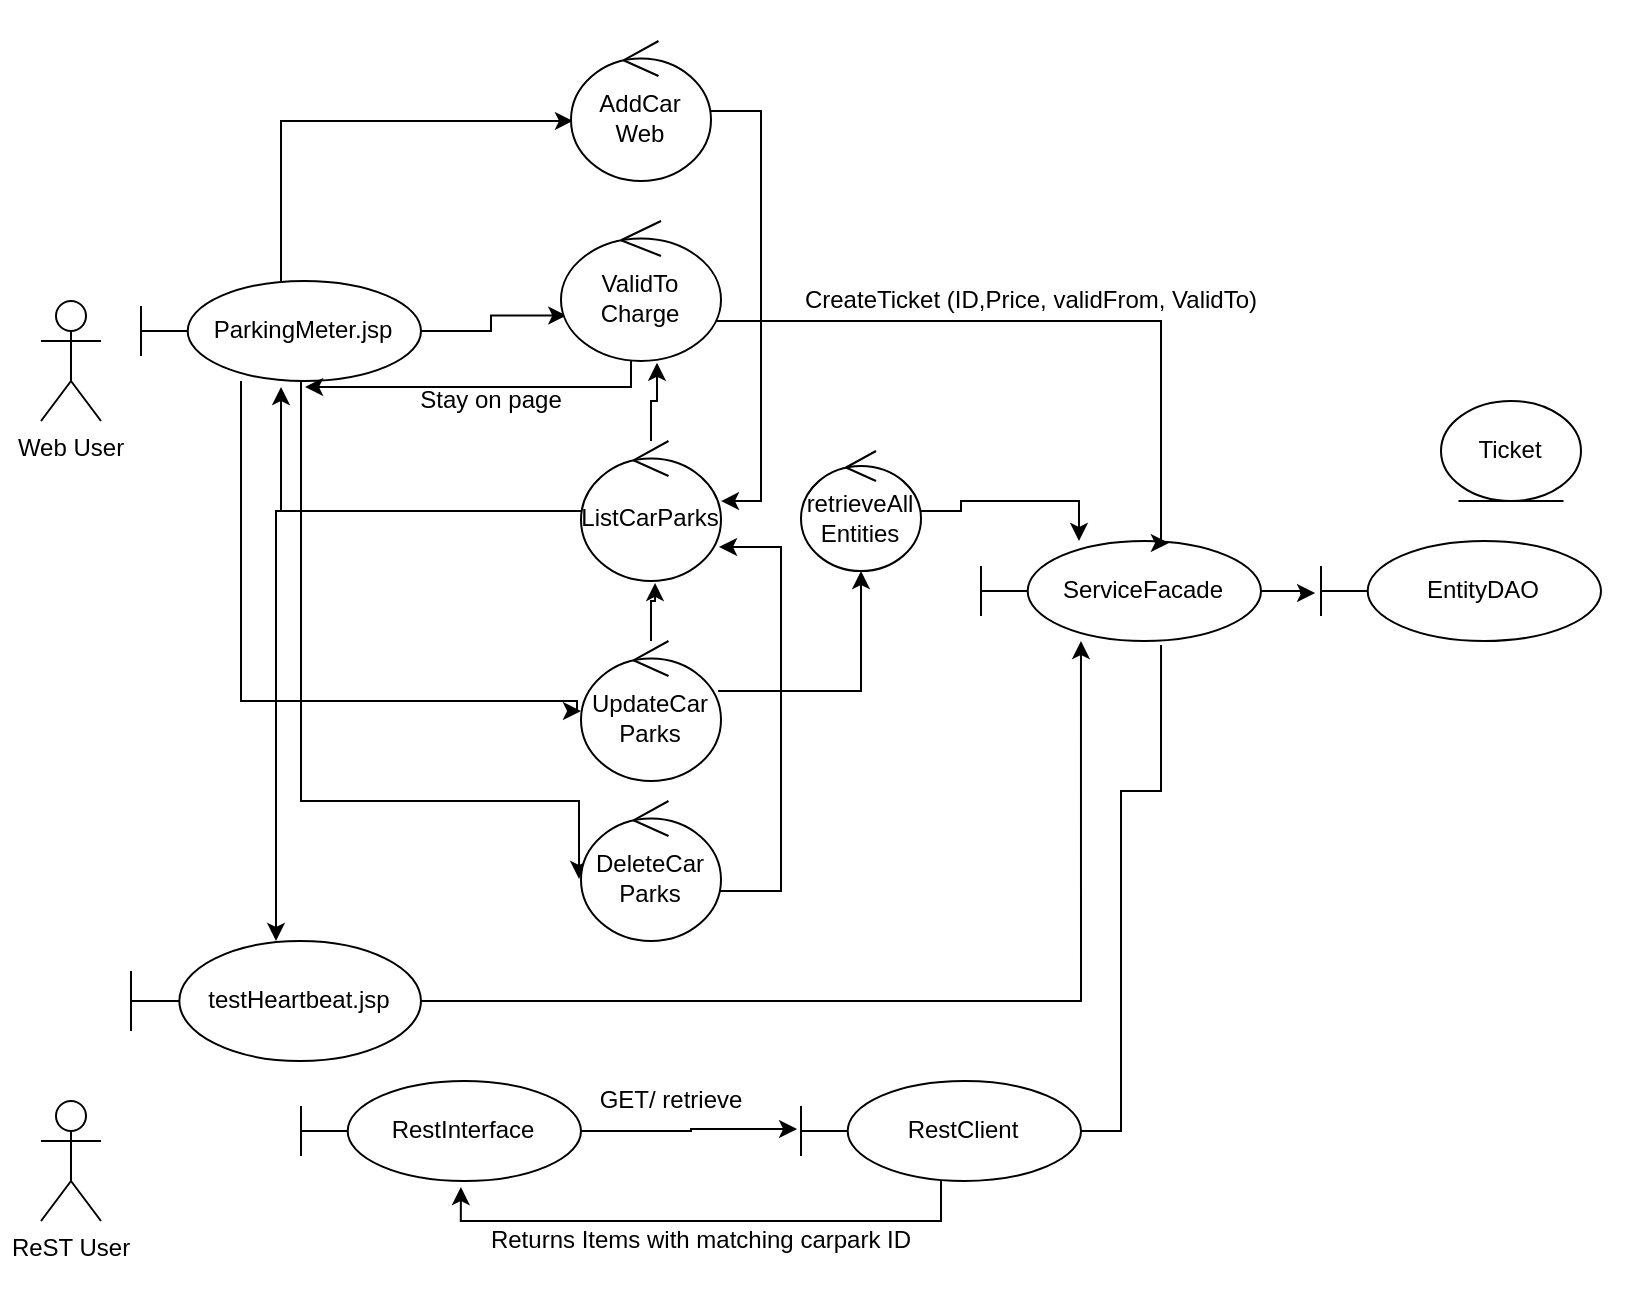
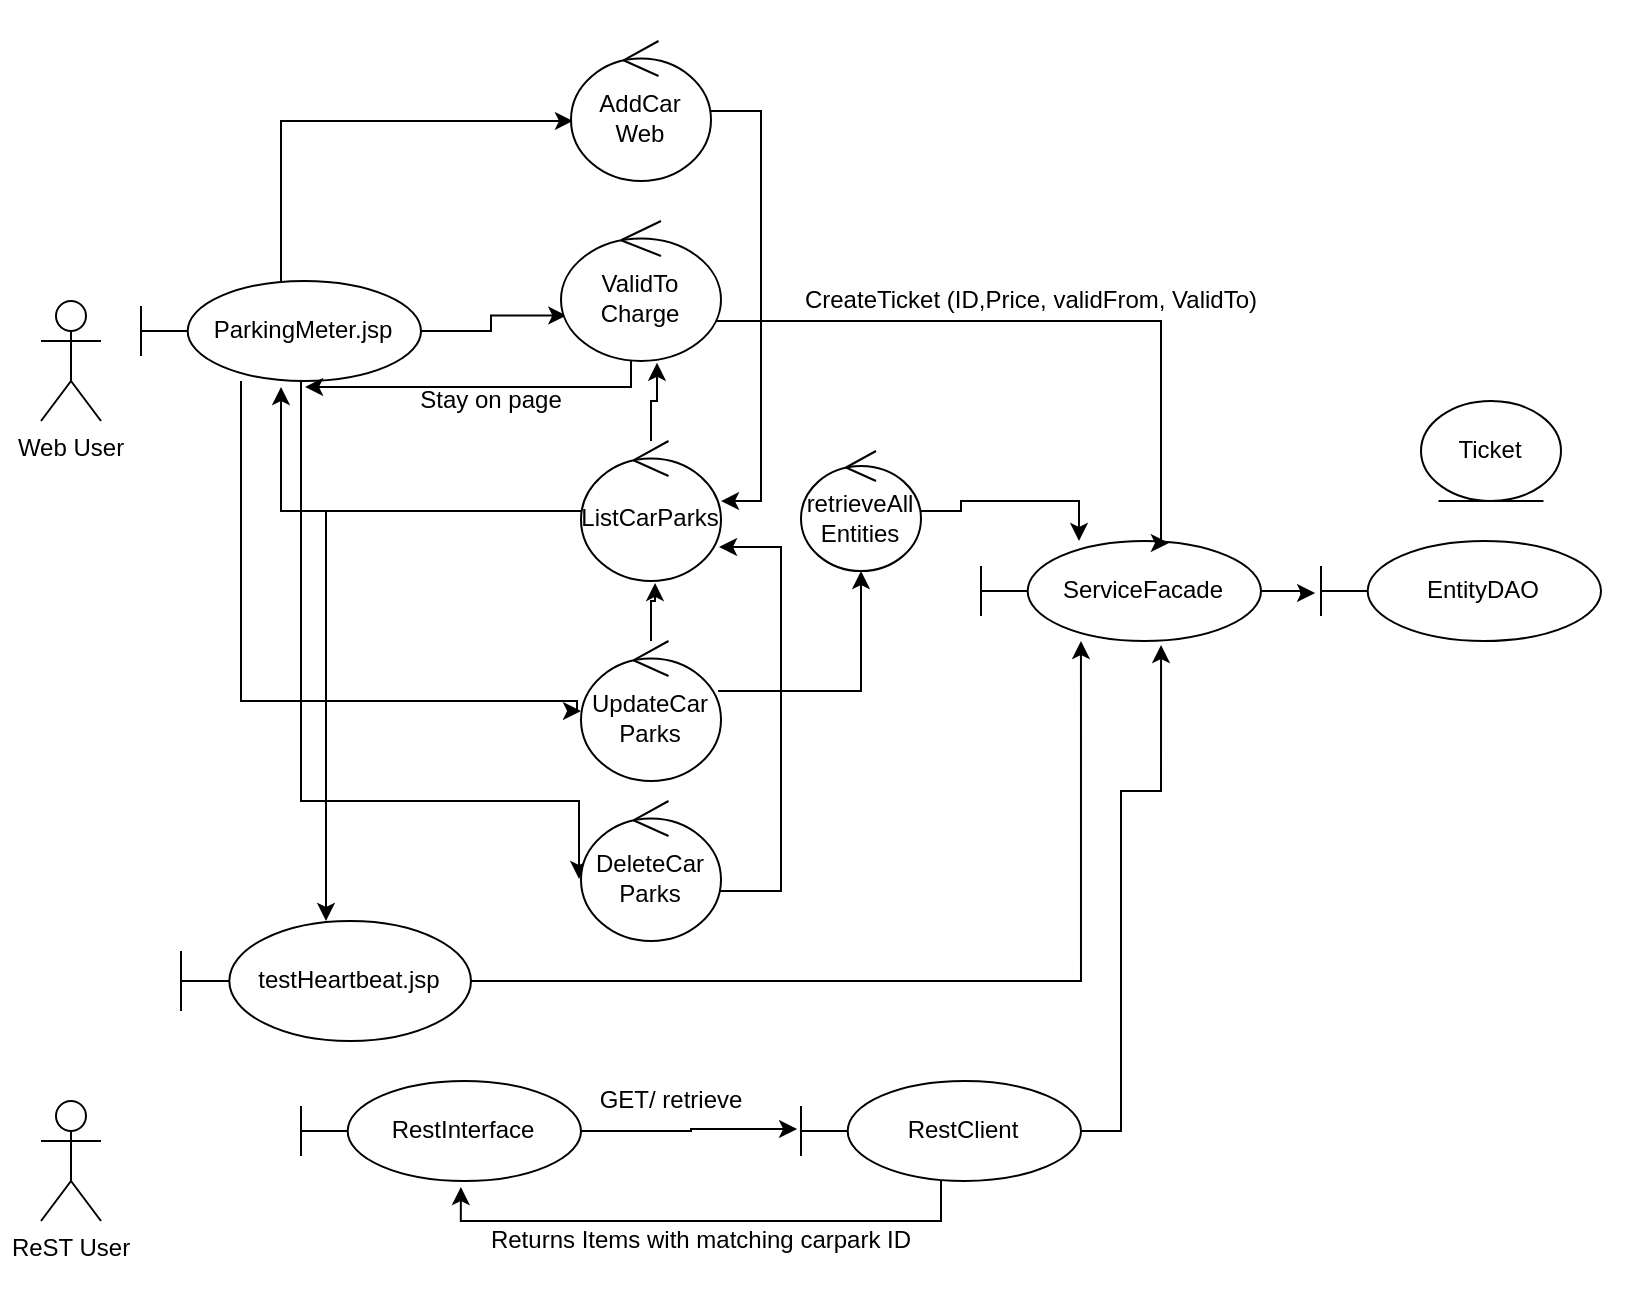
node "Ticket": moved (1511, 451) -> (1491, 451)
edge "ServiceFacade" -- "RestClient": arrowhead none -> classic
node "testHeartbeat.jsp": moved (276, 1001) -> (326, 981)
